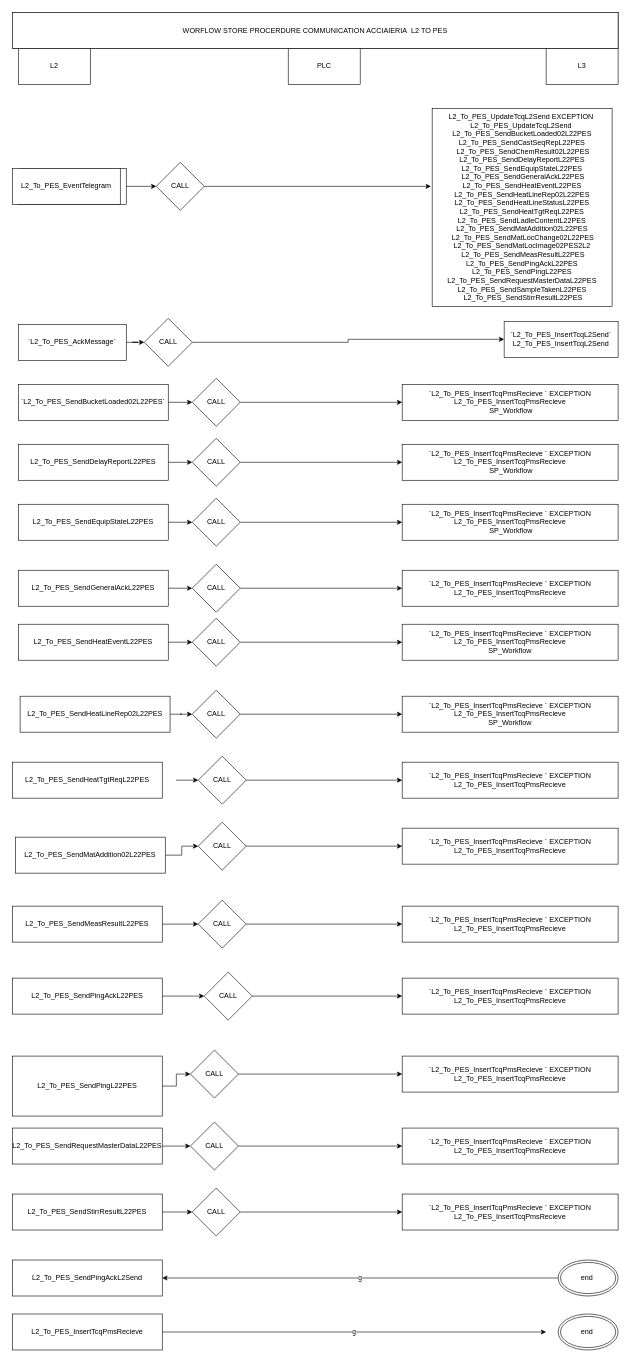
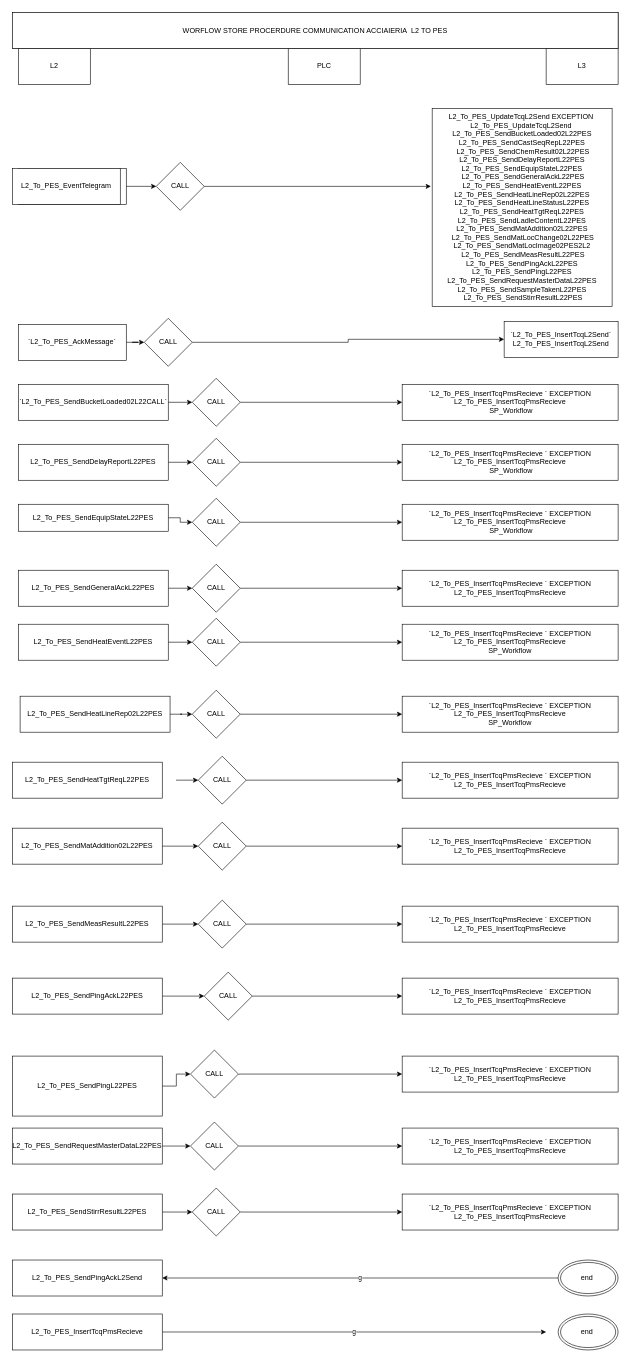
node "`L2_To_PES_SendBucketLoaded02L22PES`": label "`L2_To_PES_SendBucketLoaded02L22PES`" -> "`L2_To_PES_SendBucketLoaded02L22CALL`"
node "L2_To_PES_SendEquipStateL22PES": size 150x36 -> 150x27
node "L2_To_PES_SendMatAddition02L22PES": moved (90, 855) -> (87, 846)
